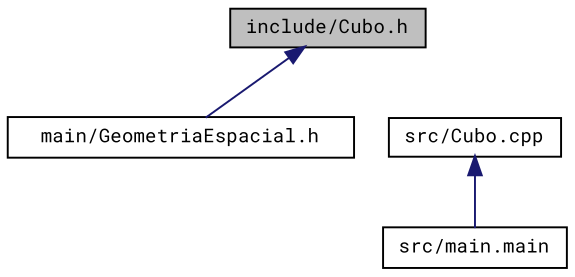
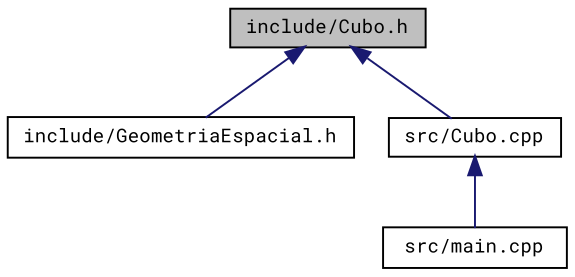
edge "src/Cubo.cpp" -> "include/Cubo.h": added
node "main/GeometriaEspacial.h": label "main/GeometriaEspacial.h" -> "include/GeometriaEspacial.h"
node "src/main.main": label "src/main.main" -> "src/main.cpp"
